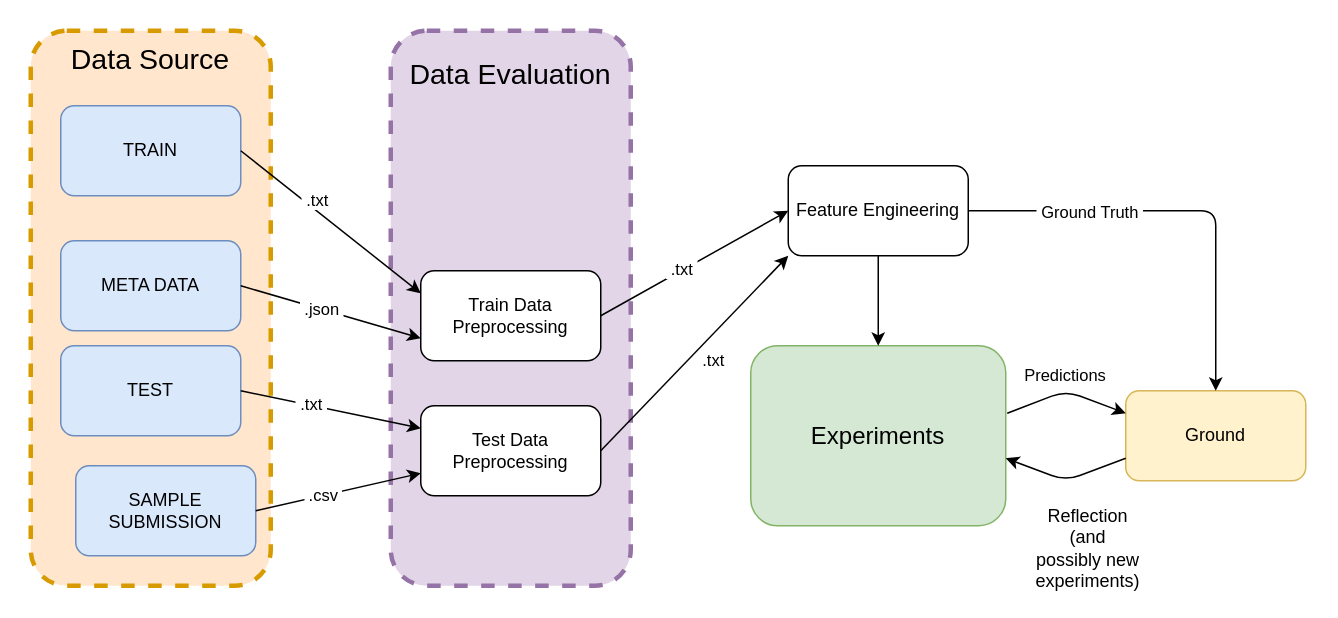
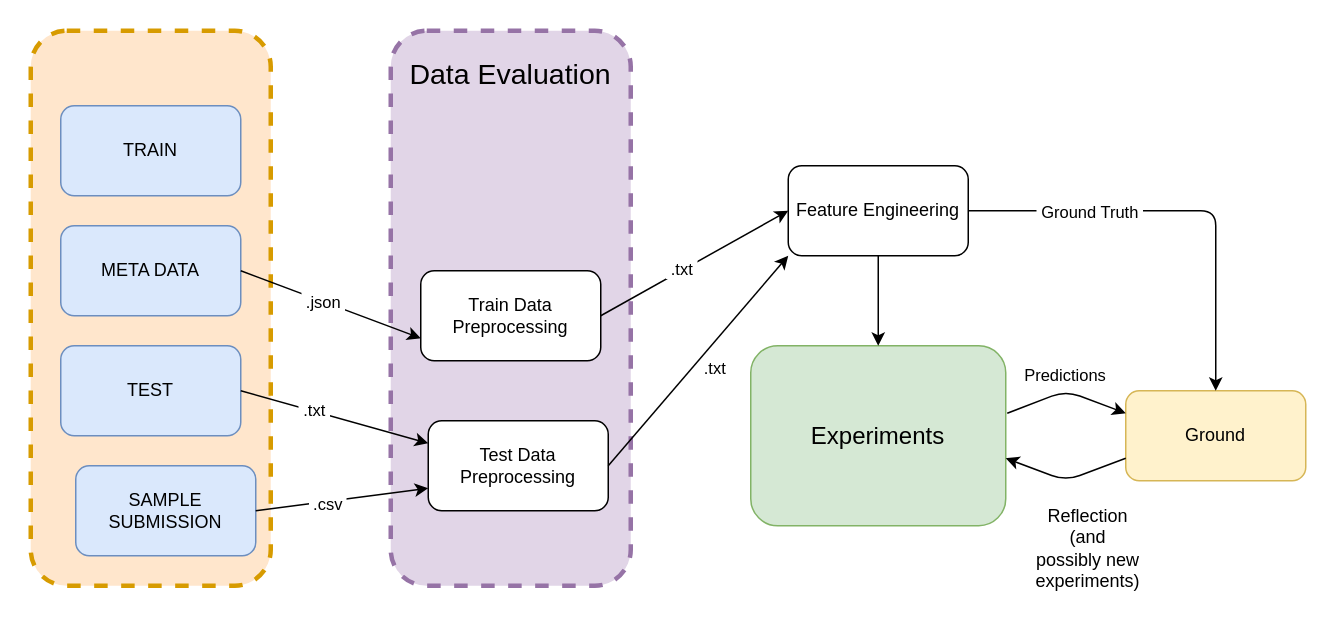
node "Data Source": removed
edge "TRAIN" -> "Train Data Preprocessing": removed, label ".txt"
node "META DATA": moved (151, 286) -> (151, 271)
node "Test Data Preprocessing": moved (511, 451) -> (518, 466)
